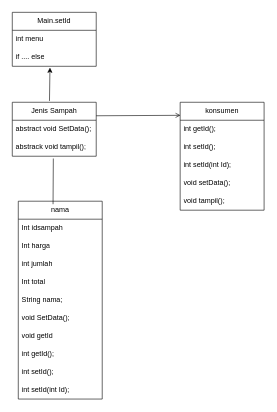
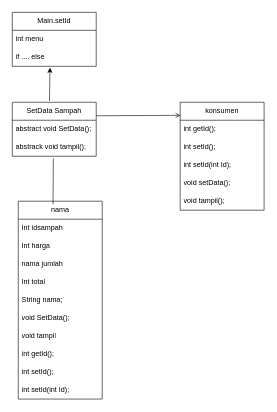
node "Jenis Sampah": label "Jenis Sampah" -> "SetData Sampah"
node "int jumlah": label "int jumlah" -> "nama jumlah"
node "void getId": label "void getId" -> "void tampil"
